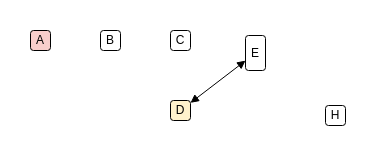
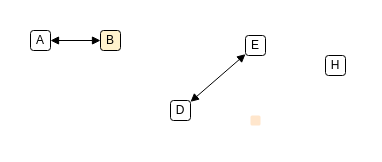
node "A": fillcolor #f8cecc -> #ffffff
edge "A" -- "B": added
node "B": fillcolor #ffffff -> #fff2cc
node "C": removed
node "E": size 20x35 -> 20x20
node "D": fillcolor #fff2cc -> #ffffff
node "H": moved (336, 116) -> (336, 66)
node "F": fillcolor #ffffff -> #ffe6cc
